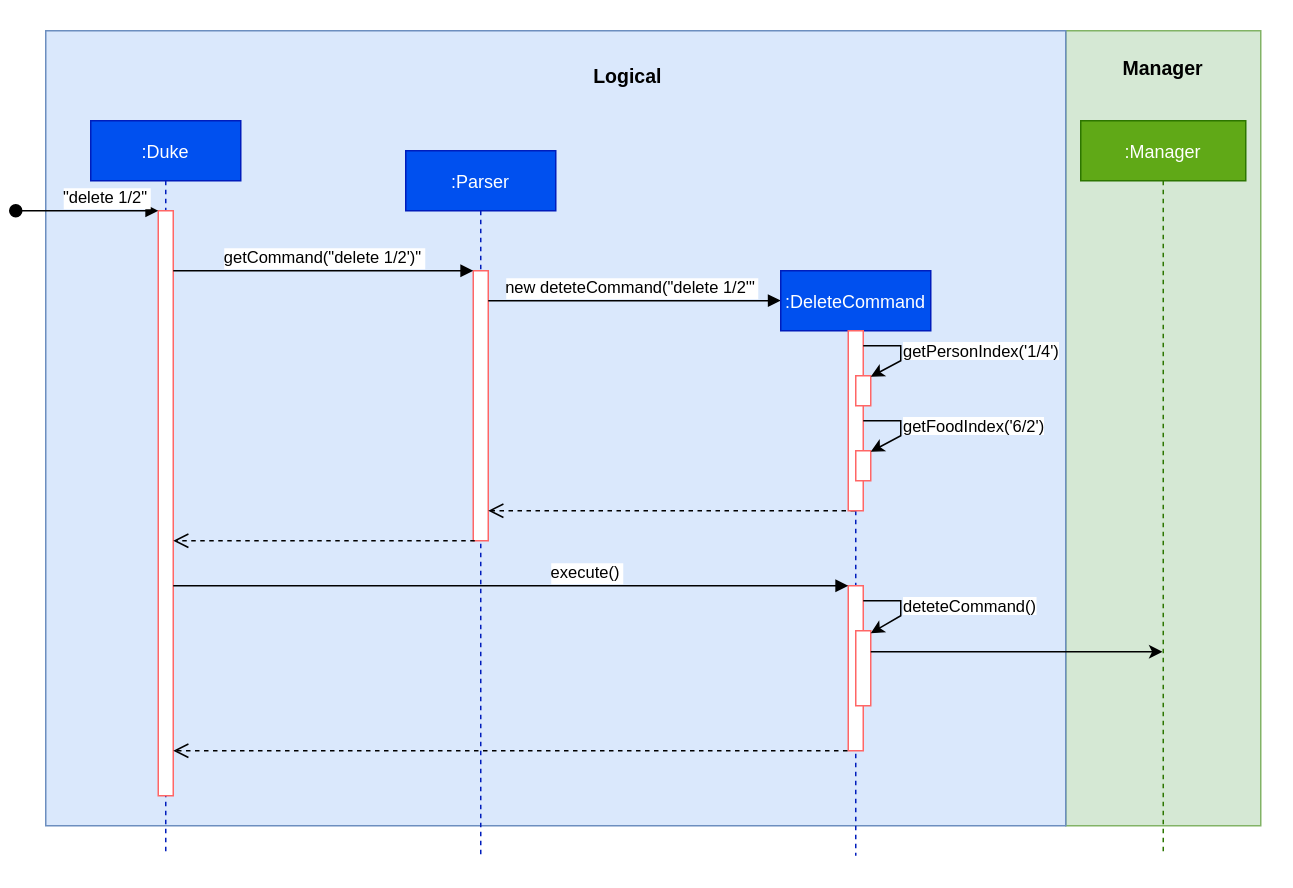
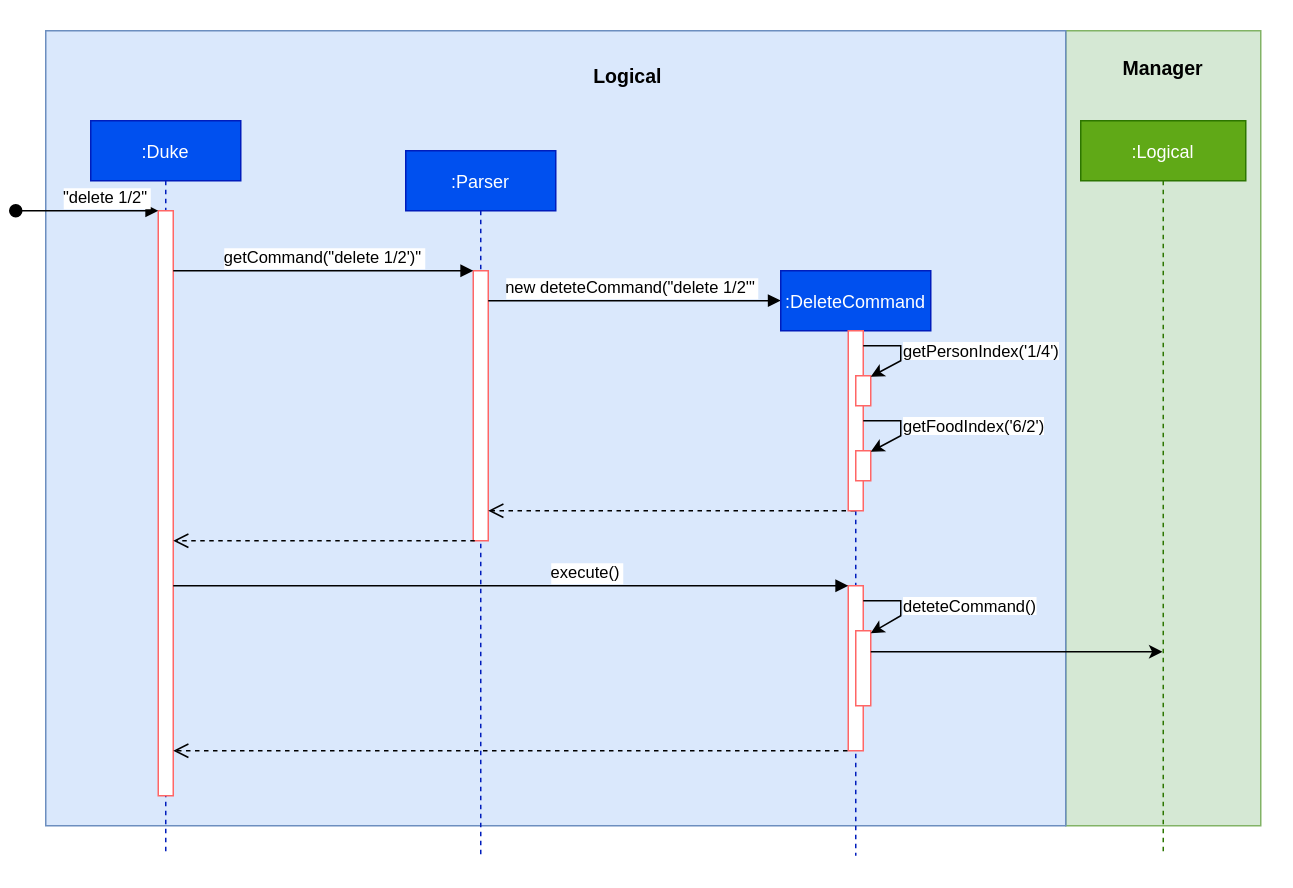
node ":Manager": label ":Manager" -> ":Logical"
